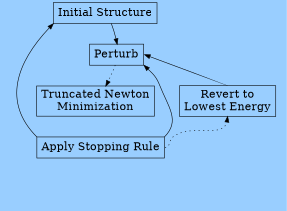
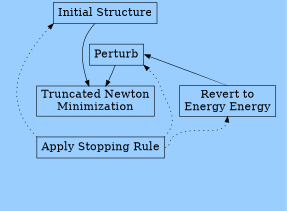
edge "Initial Structure" -> "Perturb": now "Initial Structure" -> "Truncated Newton Minimization"
edge "Perturb" -> "Truncated Newton Minimization": style dotted -> solid
edge "Apply Stopping Rule" -> "Initial Structure": style solid -> dotted
node "Revert to Lowest Energy": label "Revert to Lowest Energy" -> "Revert to Energy Energy"
edge "Apply Stopping Rule" -> "Perturb": style solid -> dotted
